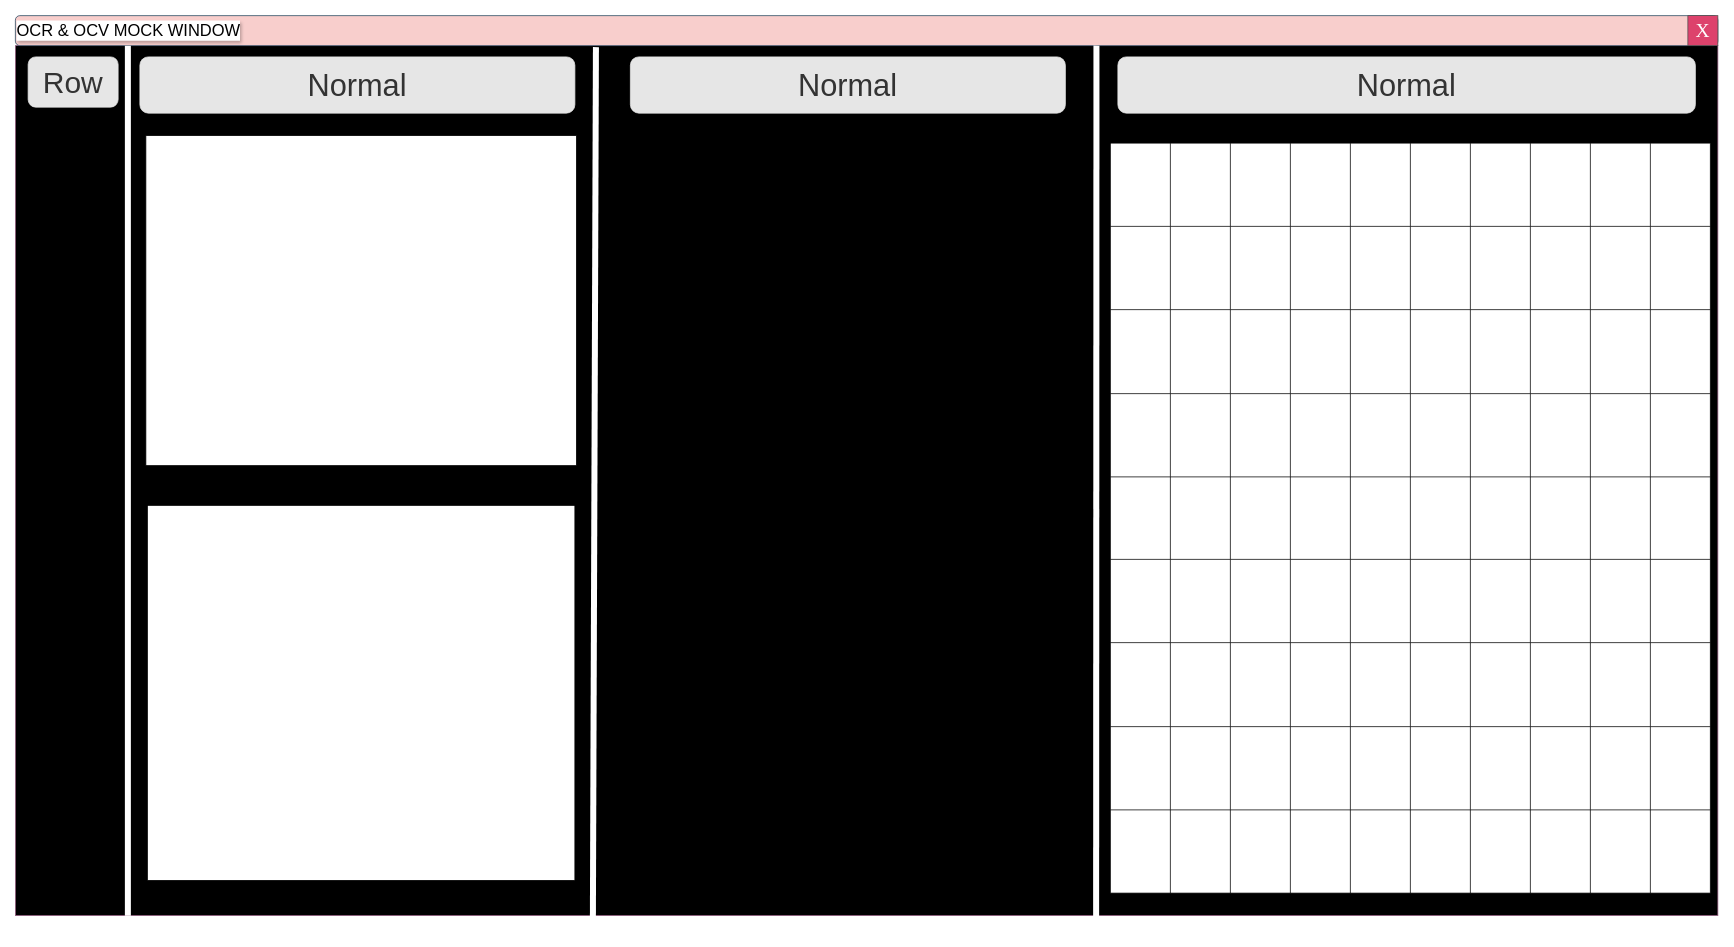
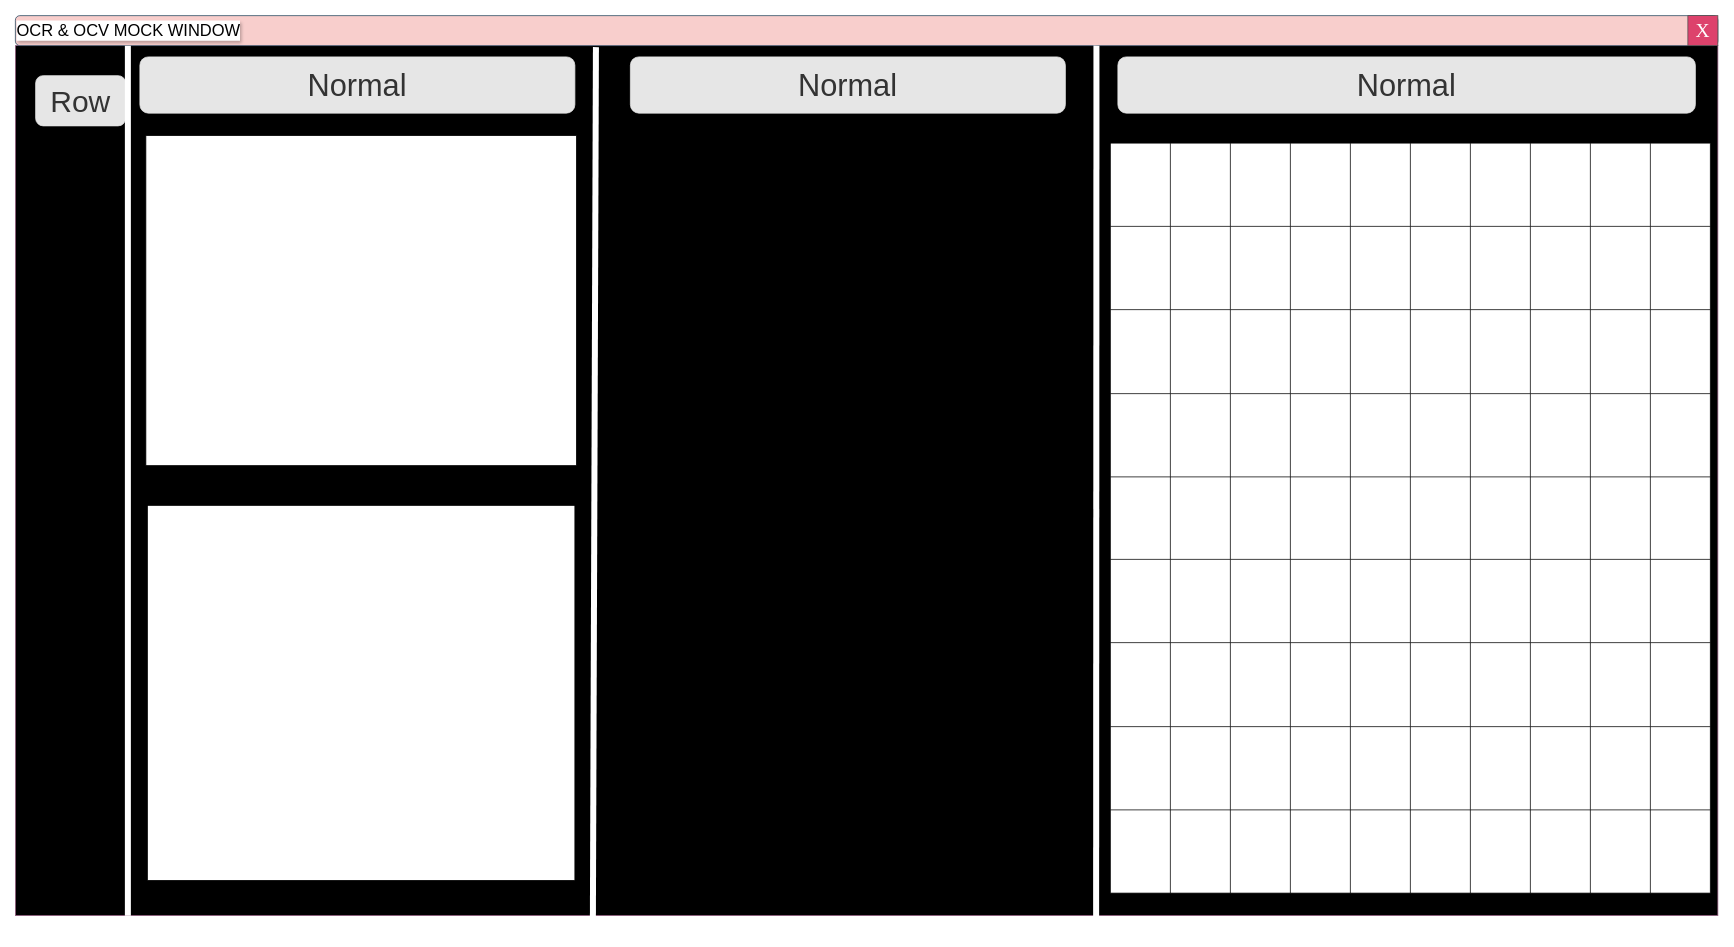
node "Row": moved (73, 82) -> (81, 101)
